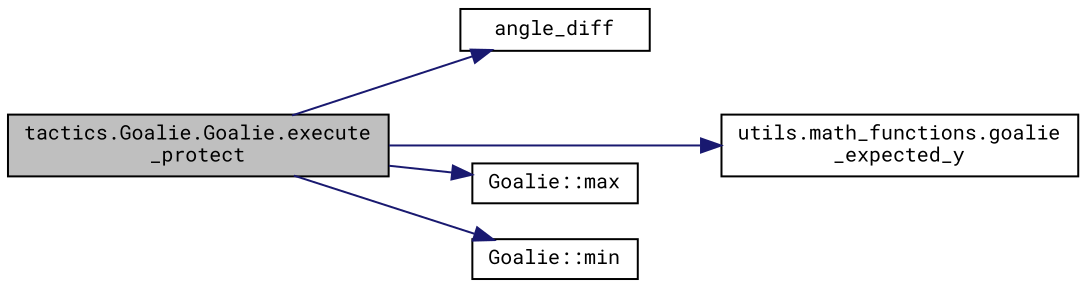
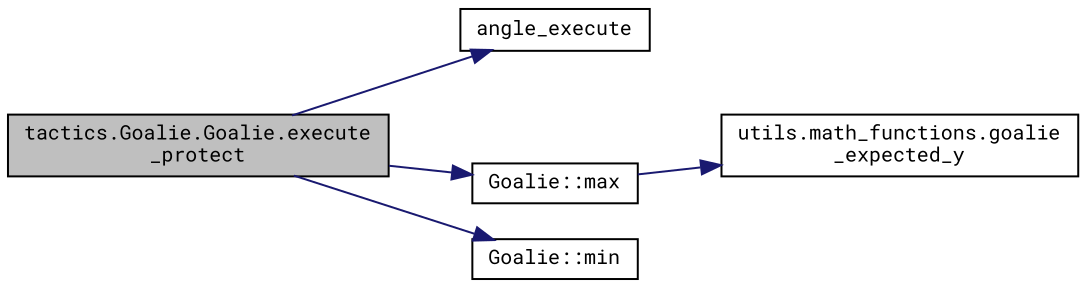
node "angle_diff": label "angle_diff" -> "angle_execute"
edge "tactics.Goalie.Goalie.execute _protect" -> "utils.math_functions.goalie _expected_y": now "Goalie::max" -> "utils.math_functions.goalie _expected_y"
